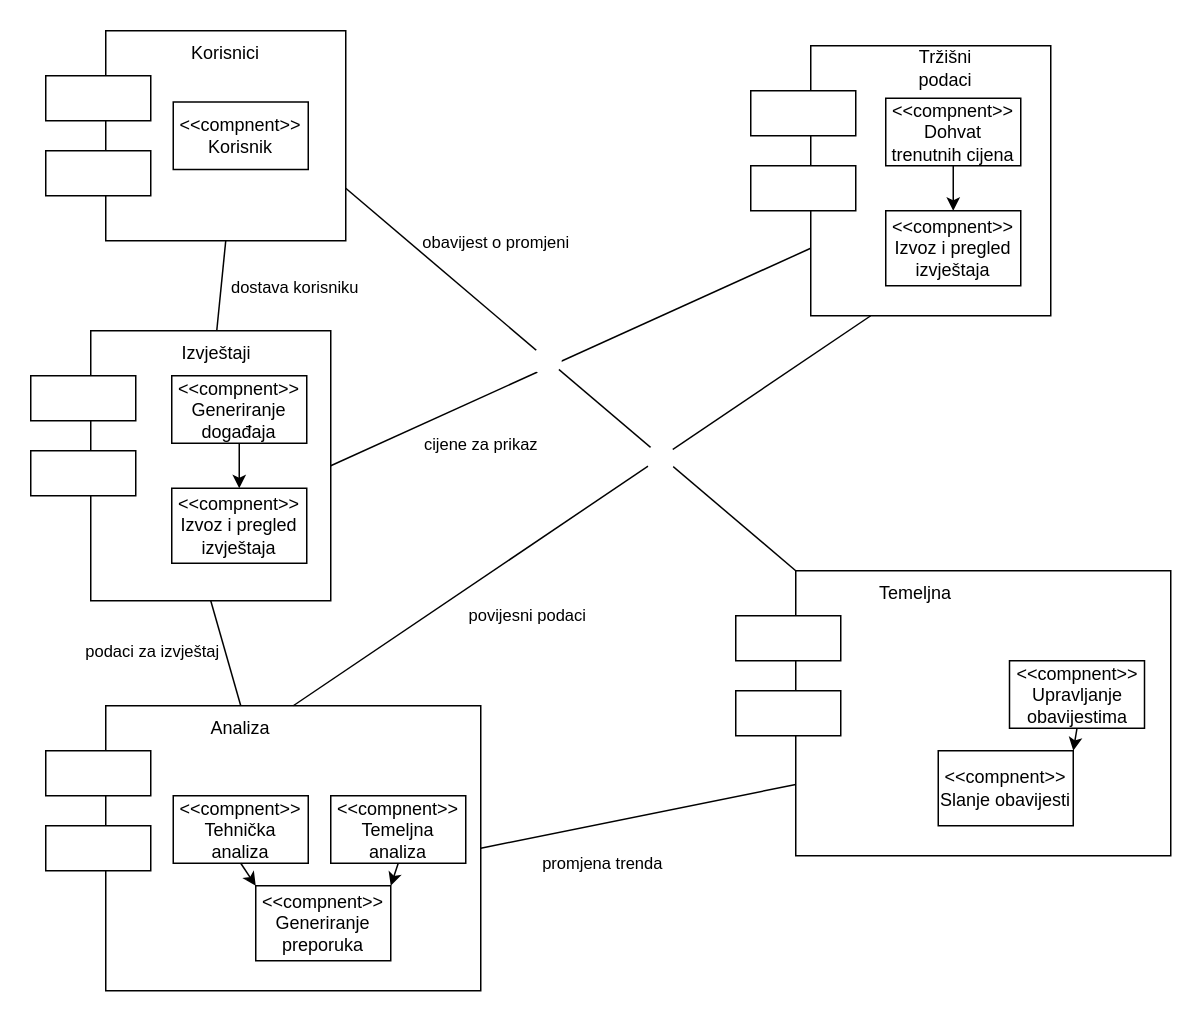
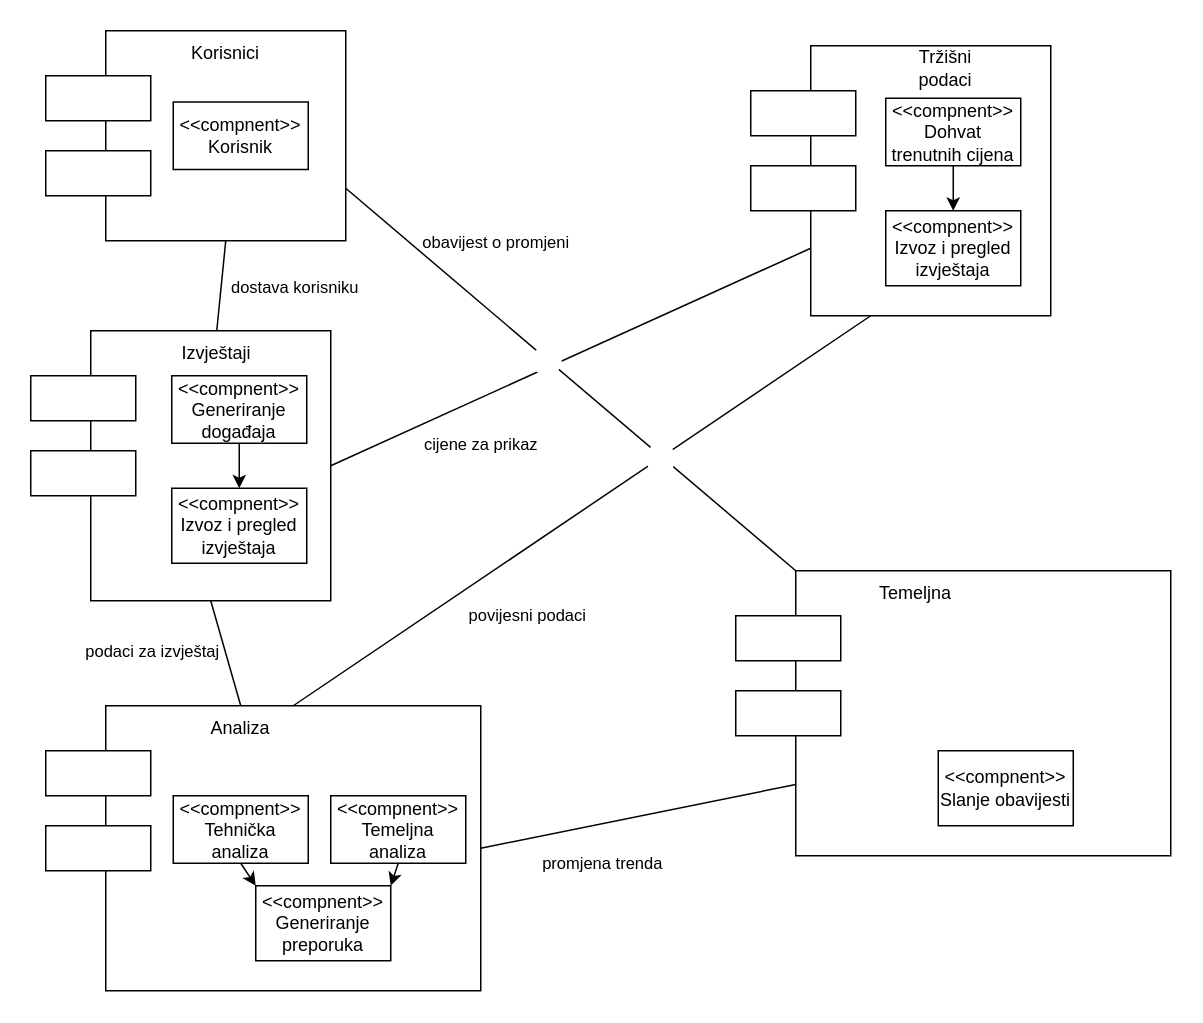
node "<<compnent>> Upravljanje obavijestima": removed
edge "<<compnent>> Upravljanje obavijestima" -> "<<compnent>> Slanje obavijesti": removed
